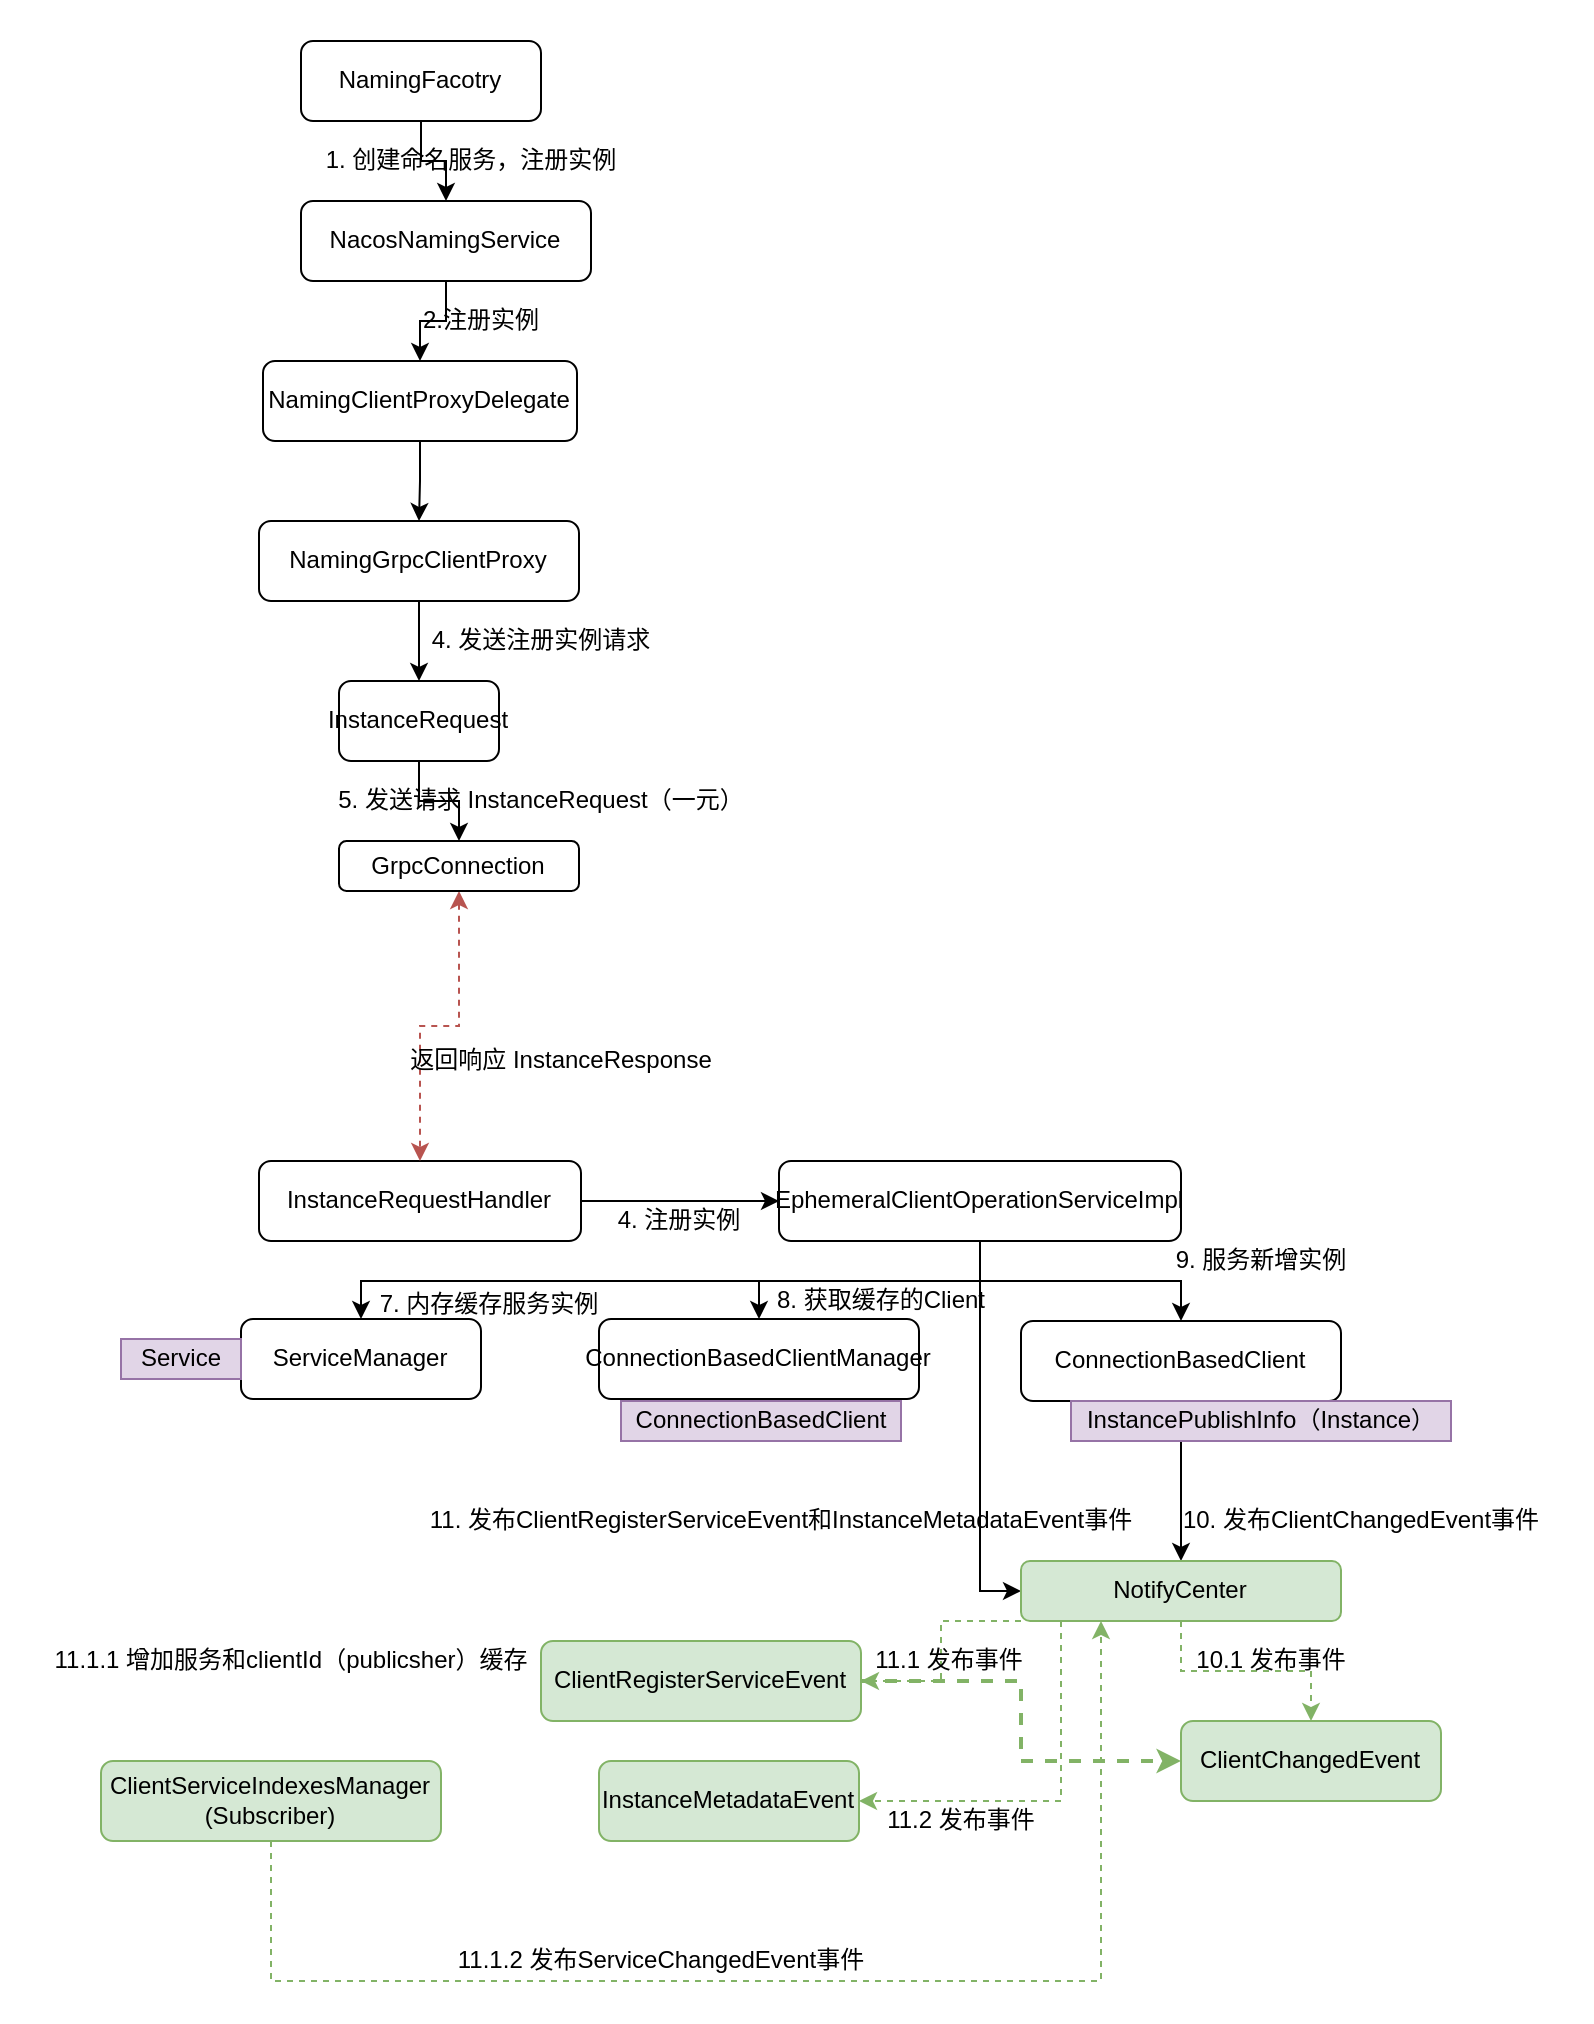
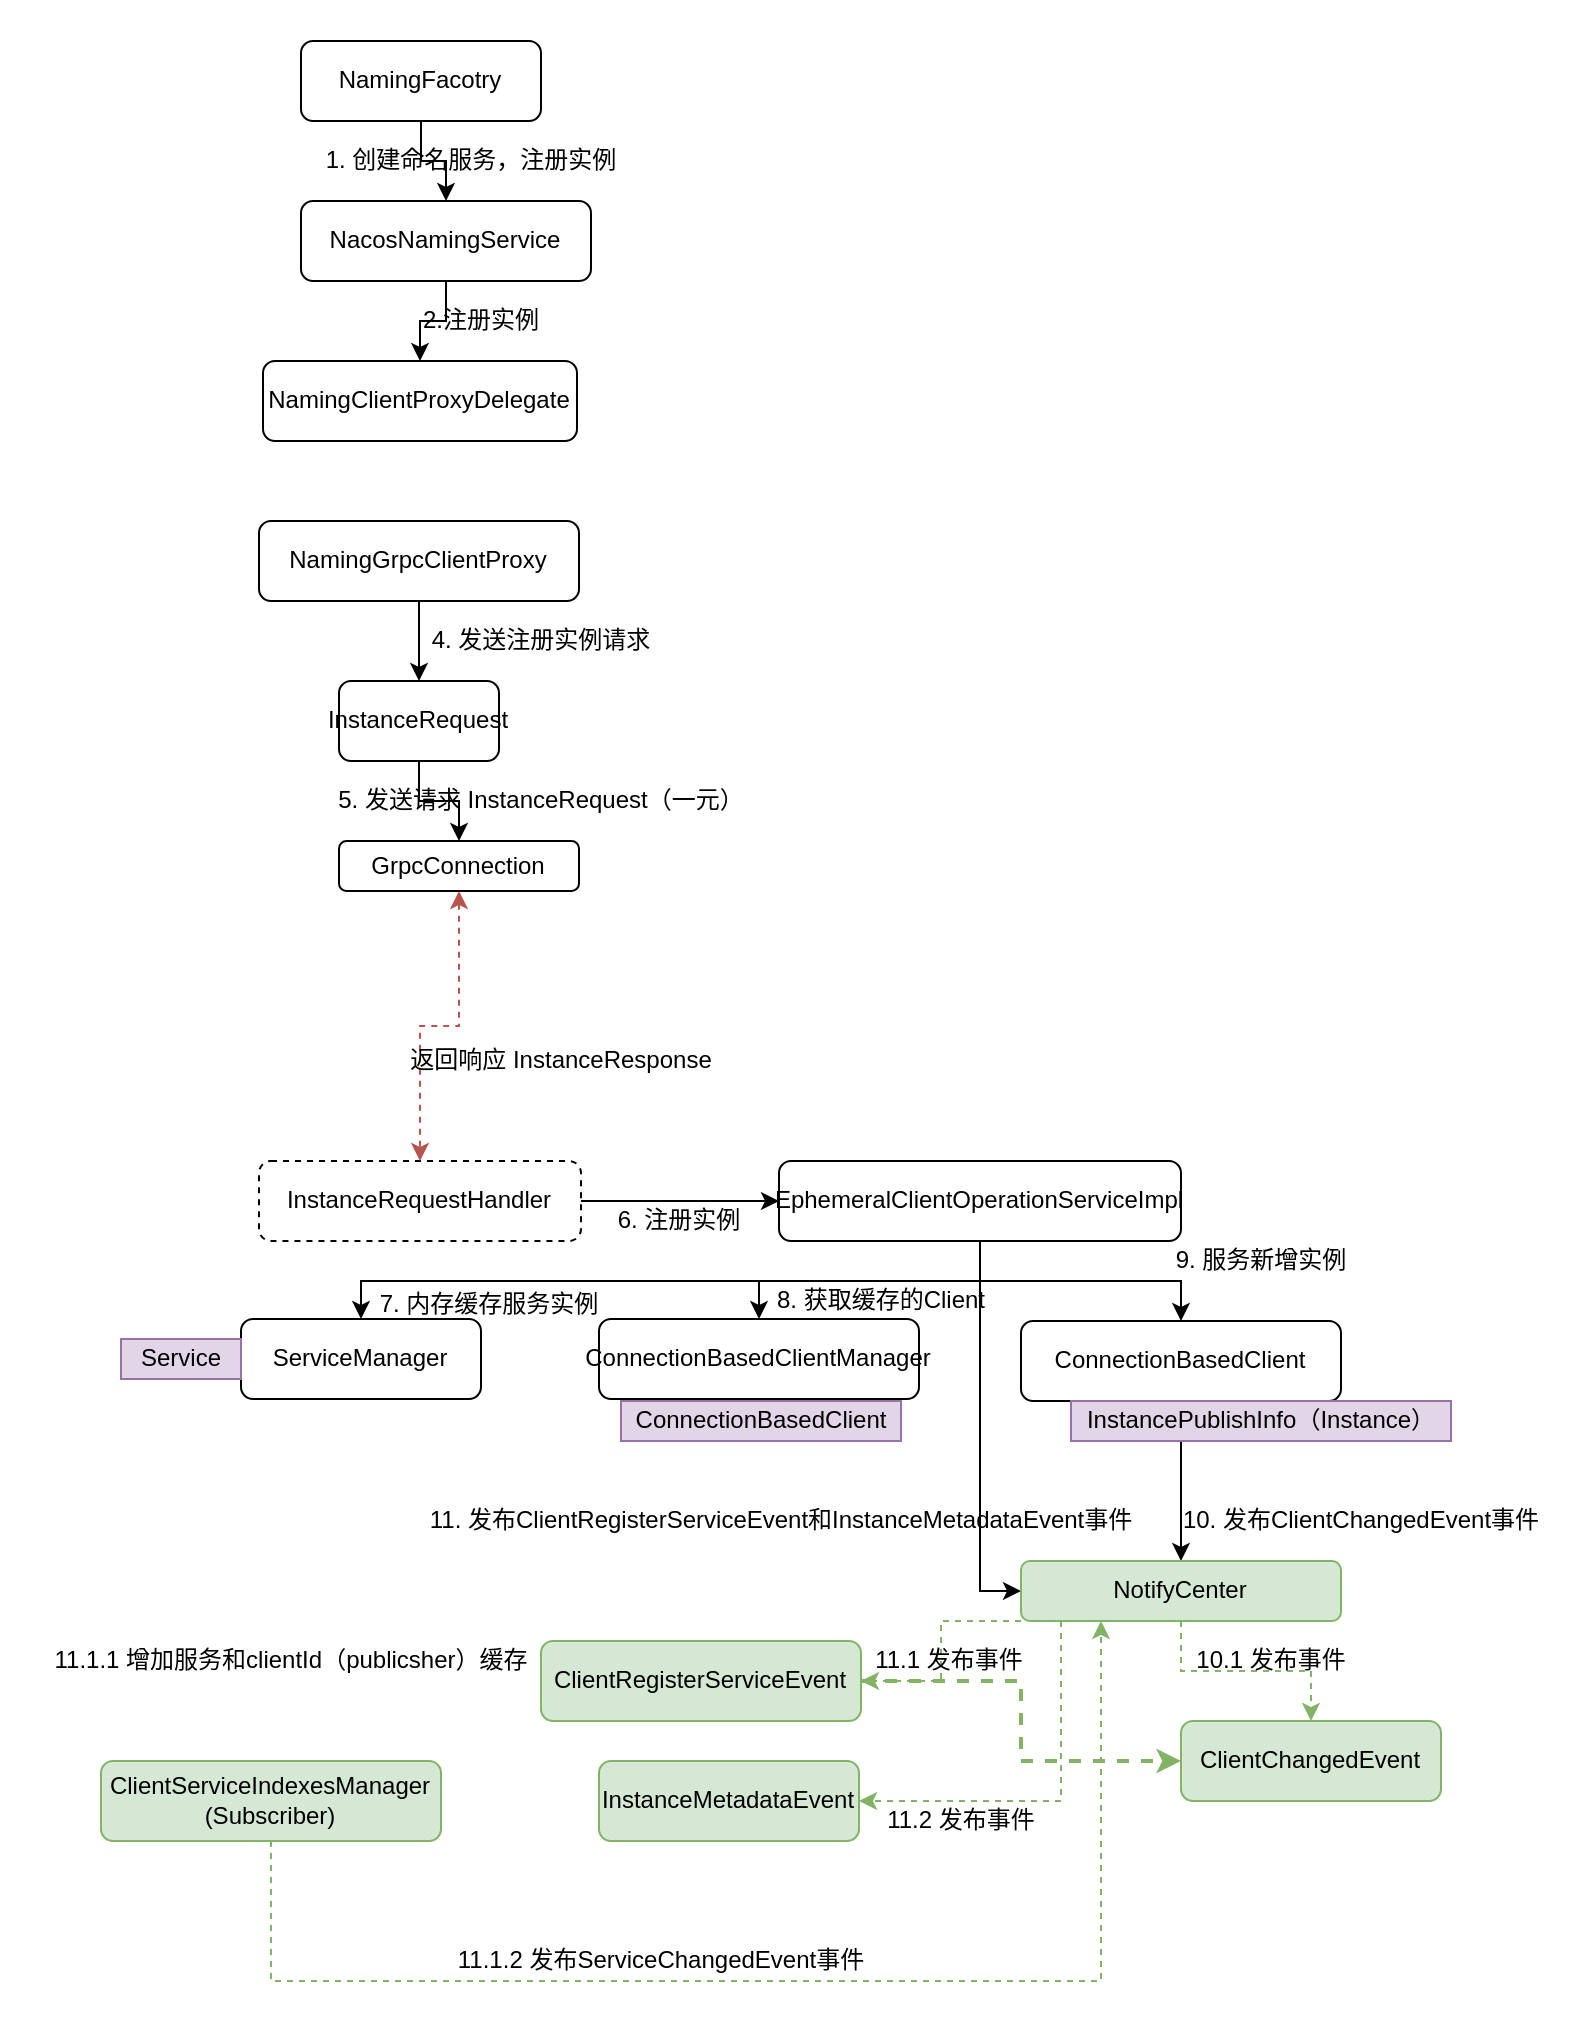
edge "NamingClientProxyDelegate" -> "NamingGrpcClientProxy": removed
node "InstanceRequestHandler": style solid -> dashed
node "4. 注册实例": label "4. 注册实例" -> "6. 注册实例"
